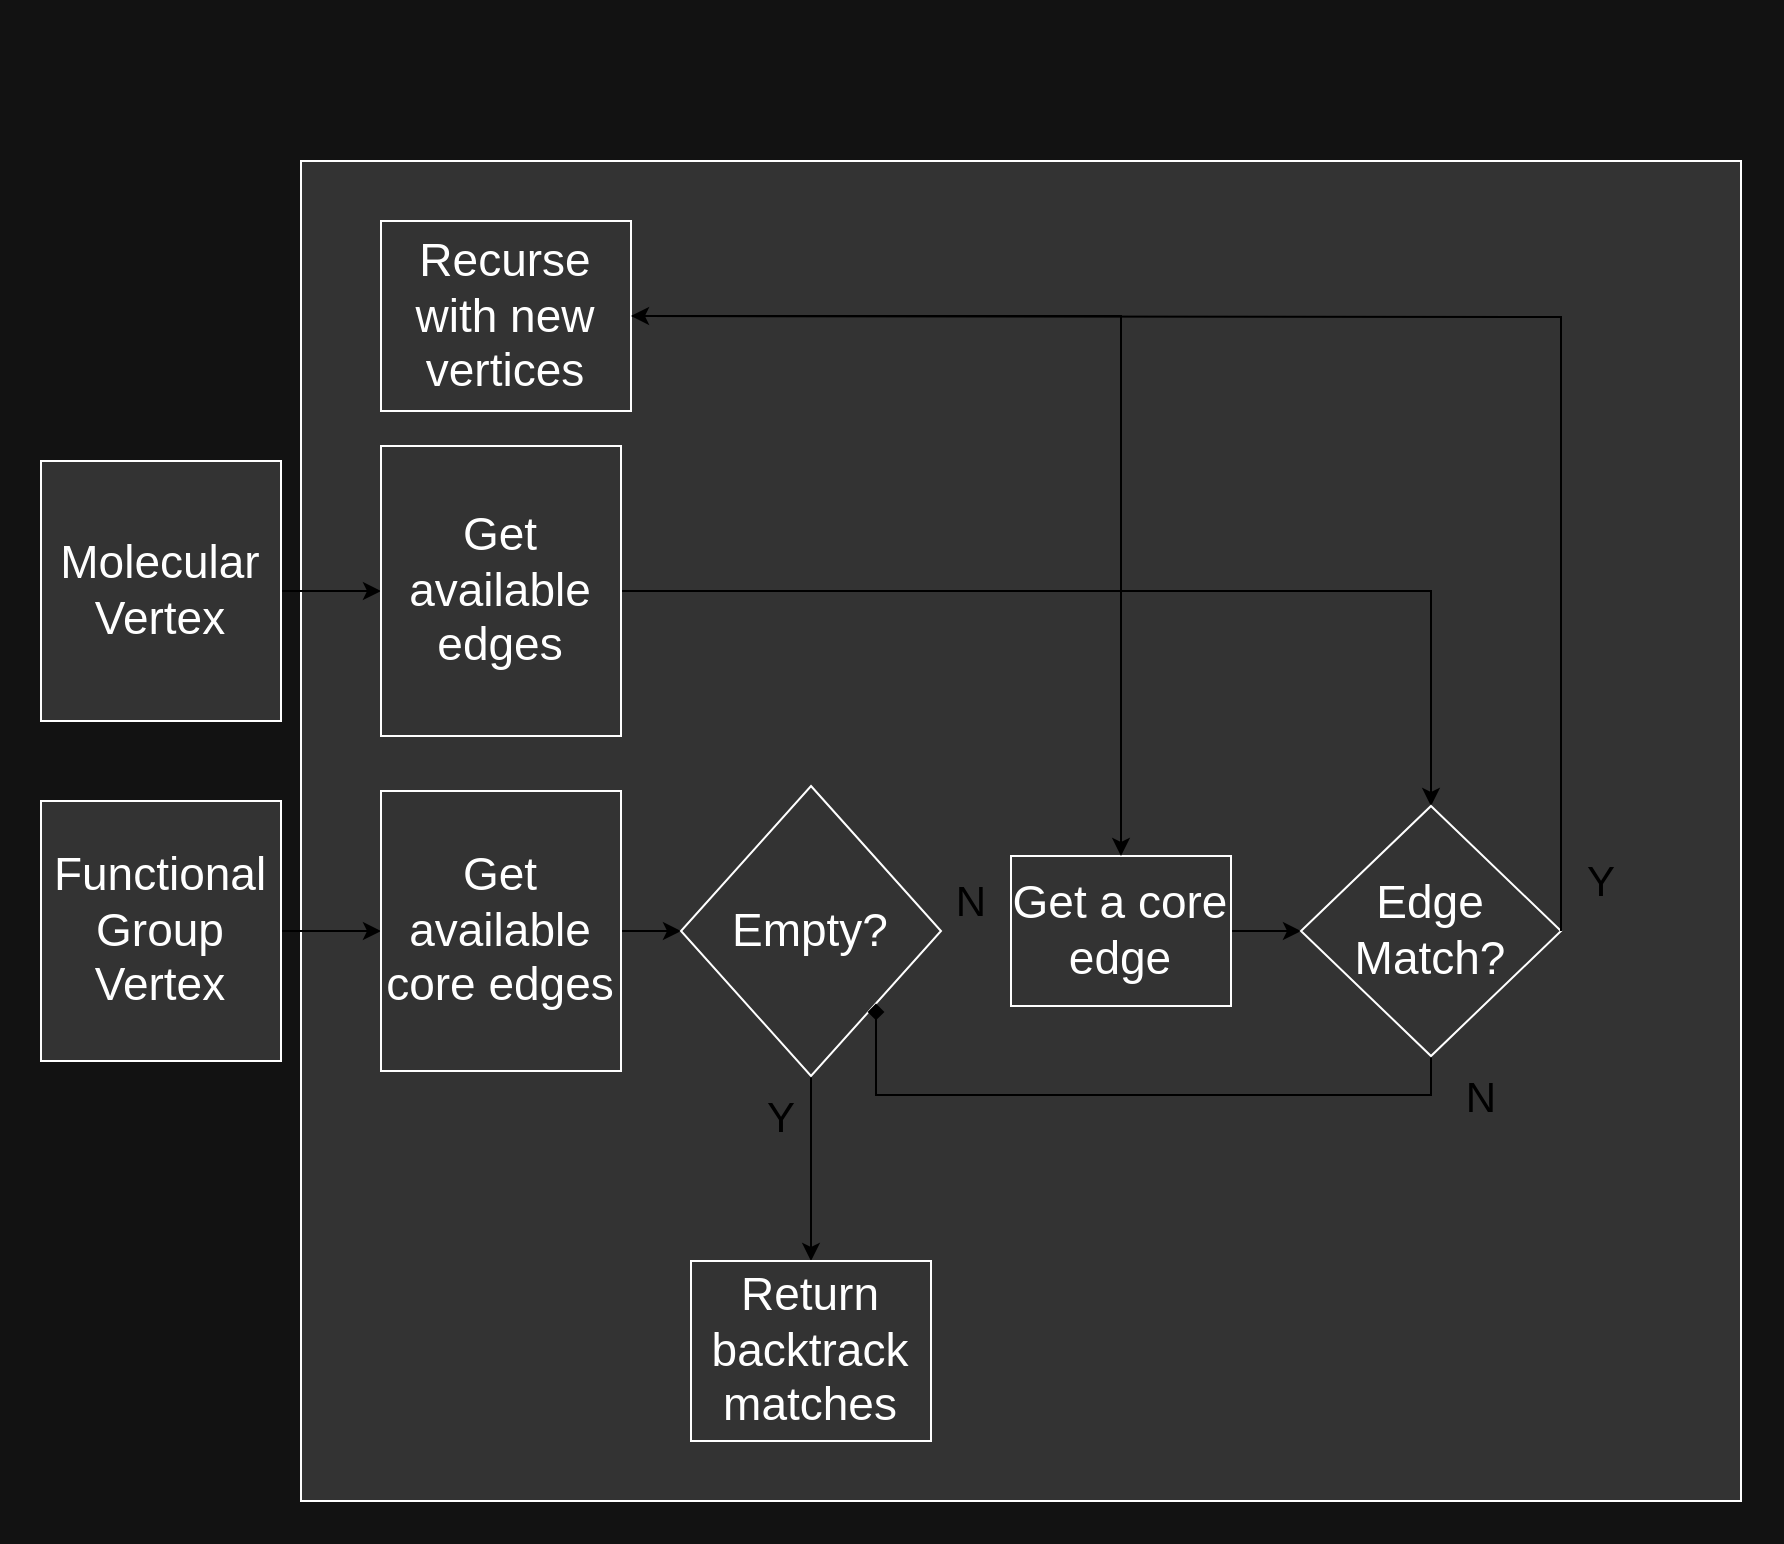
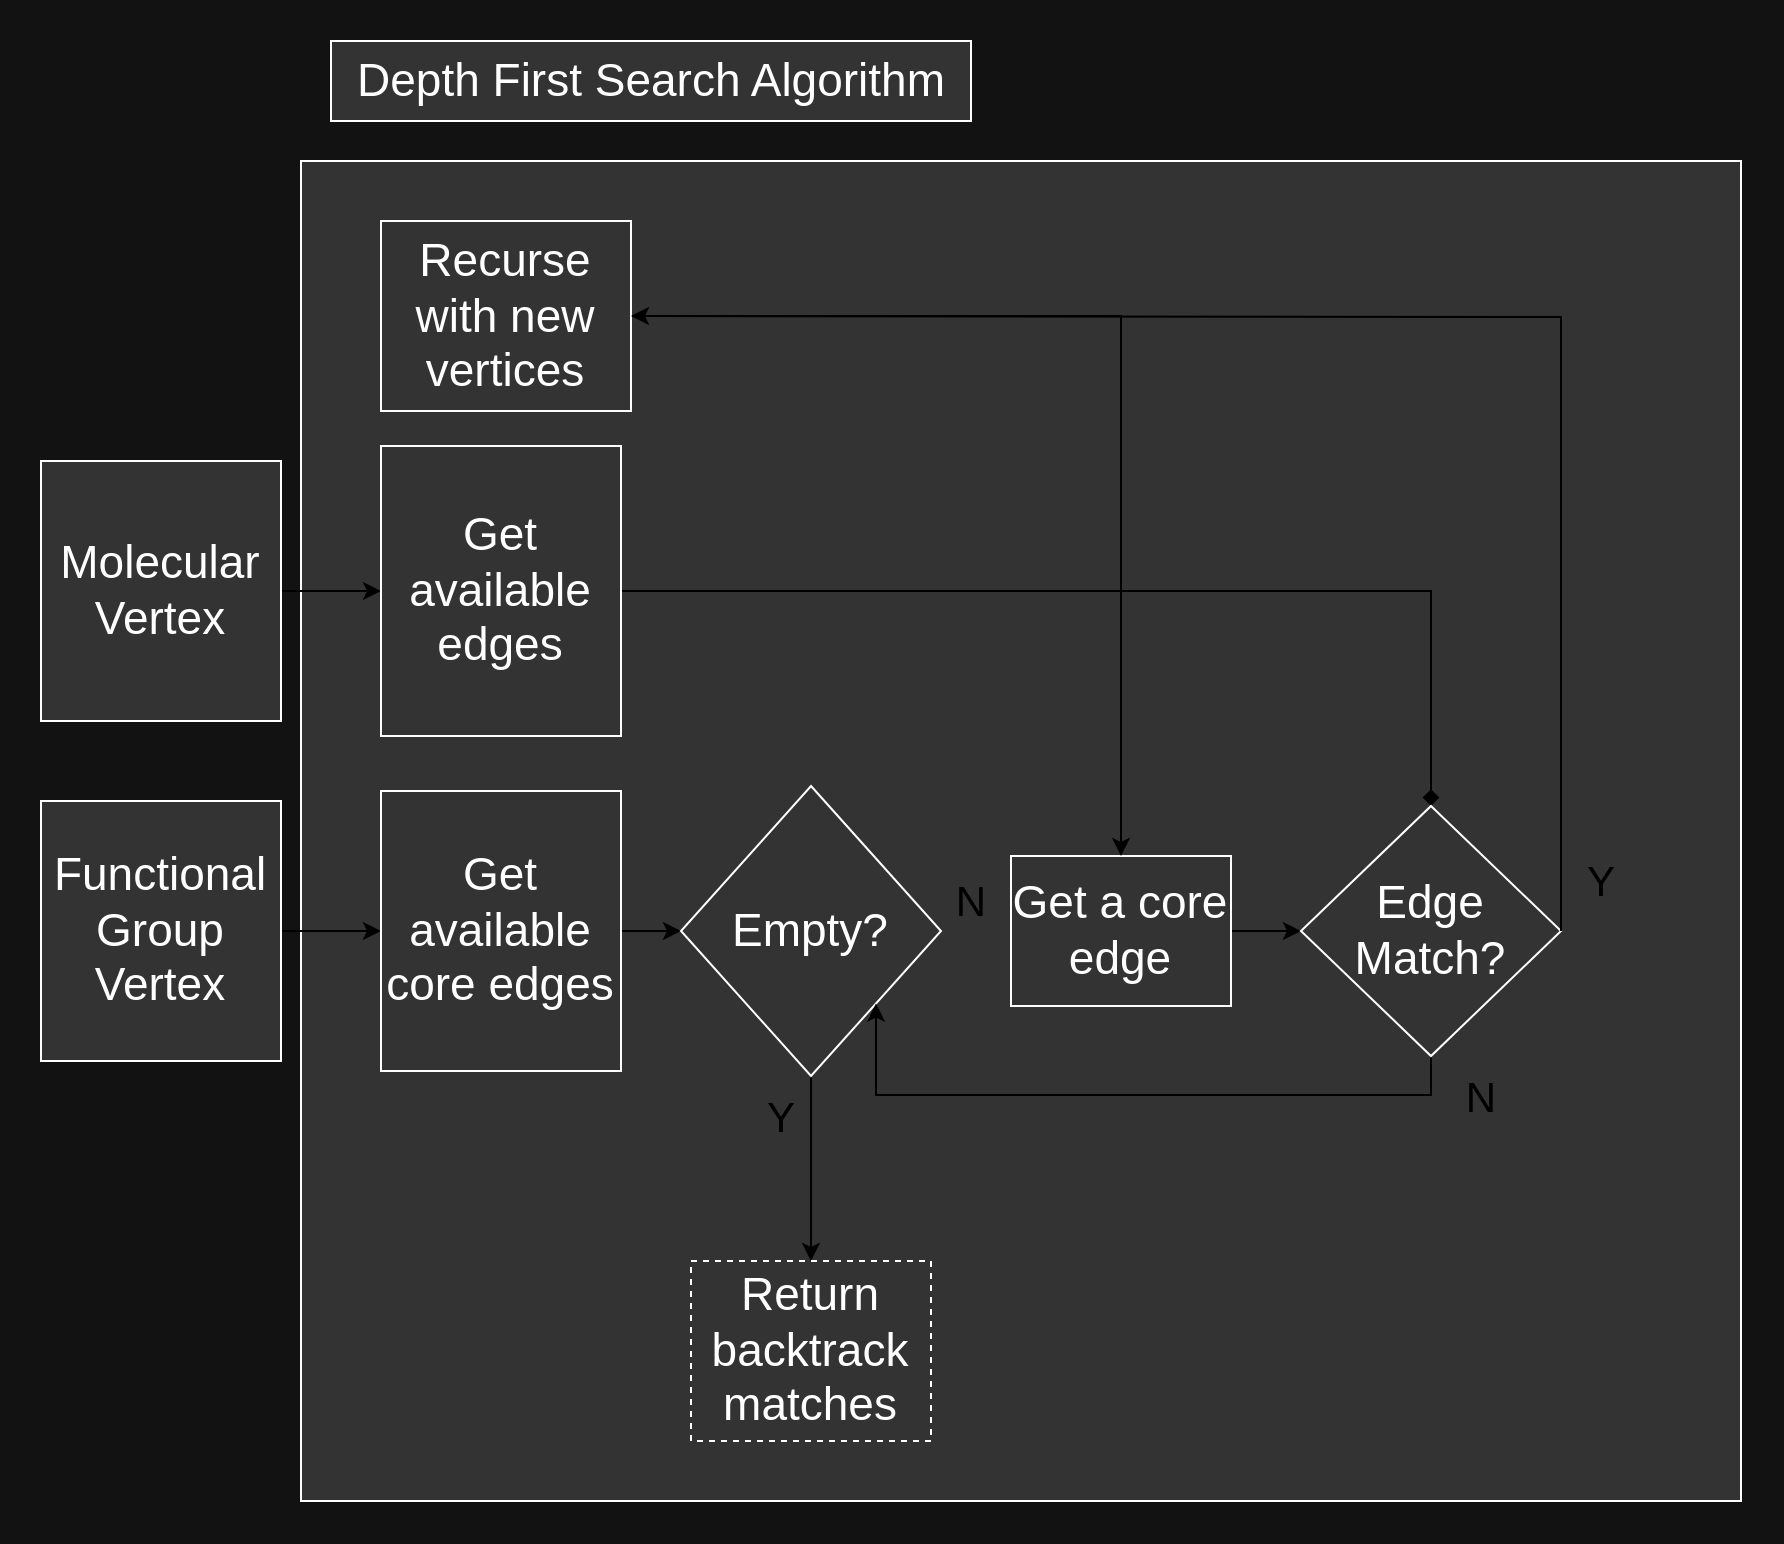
node "Depth First Search Algorithm": added
edge "Get available edges" -> "Edge Match?": arrowhead classic -> diamond
edge "Edge Match?" -> "Empty?": arrowhead diamond -> classic
node "Return backtrack matches": style solid -> dashed
